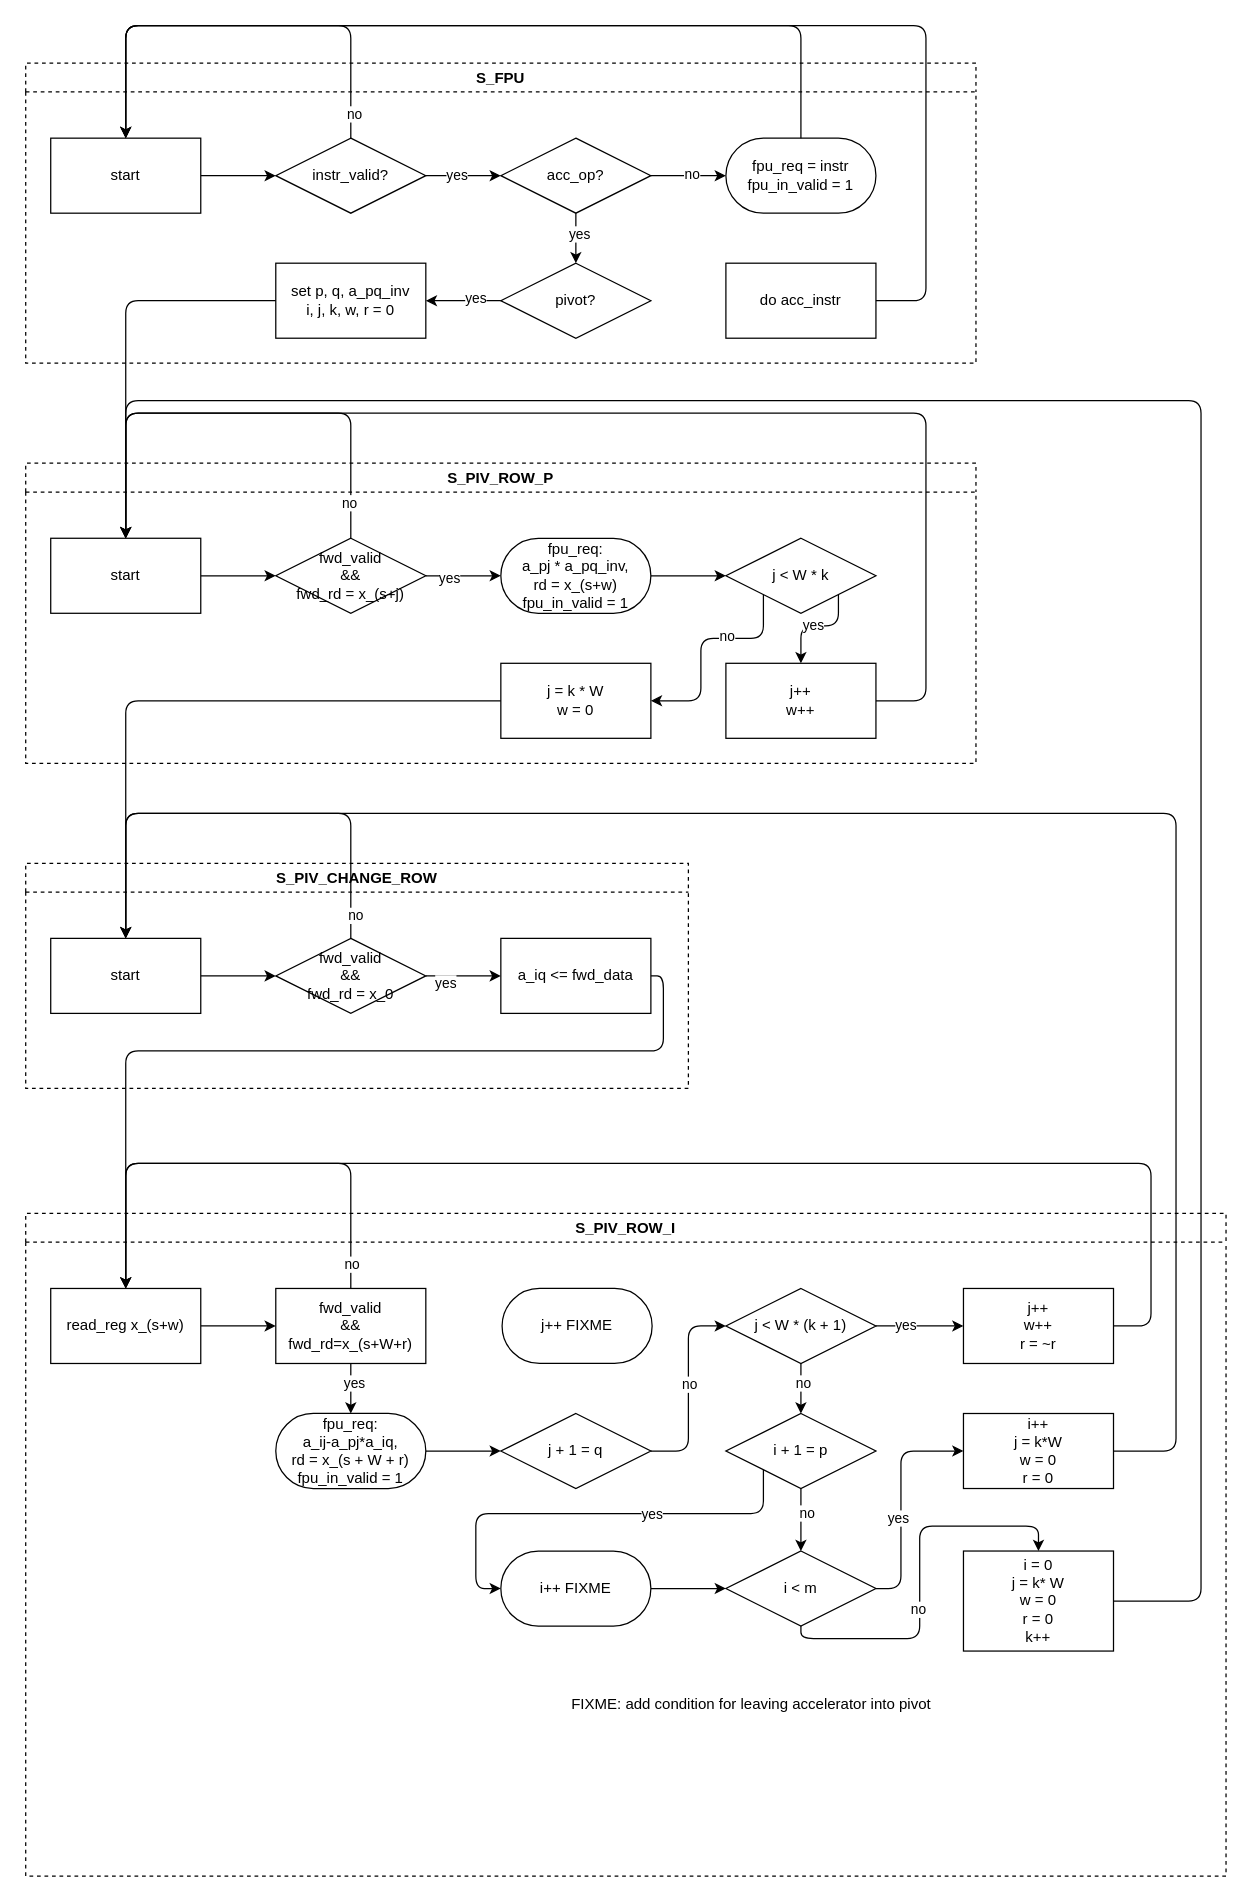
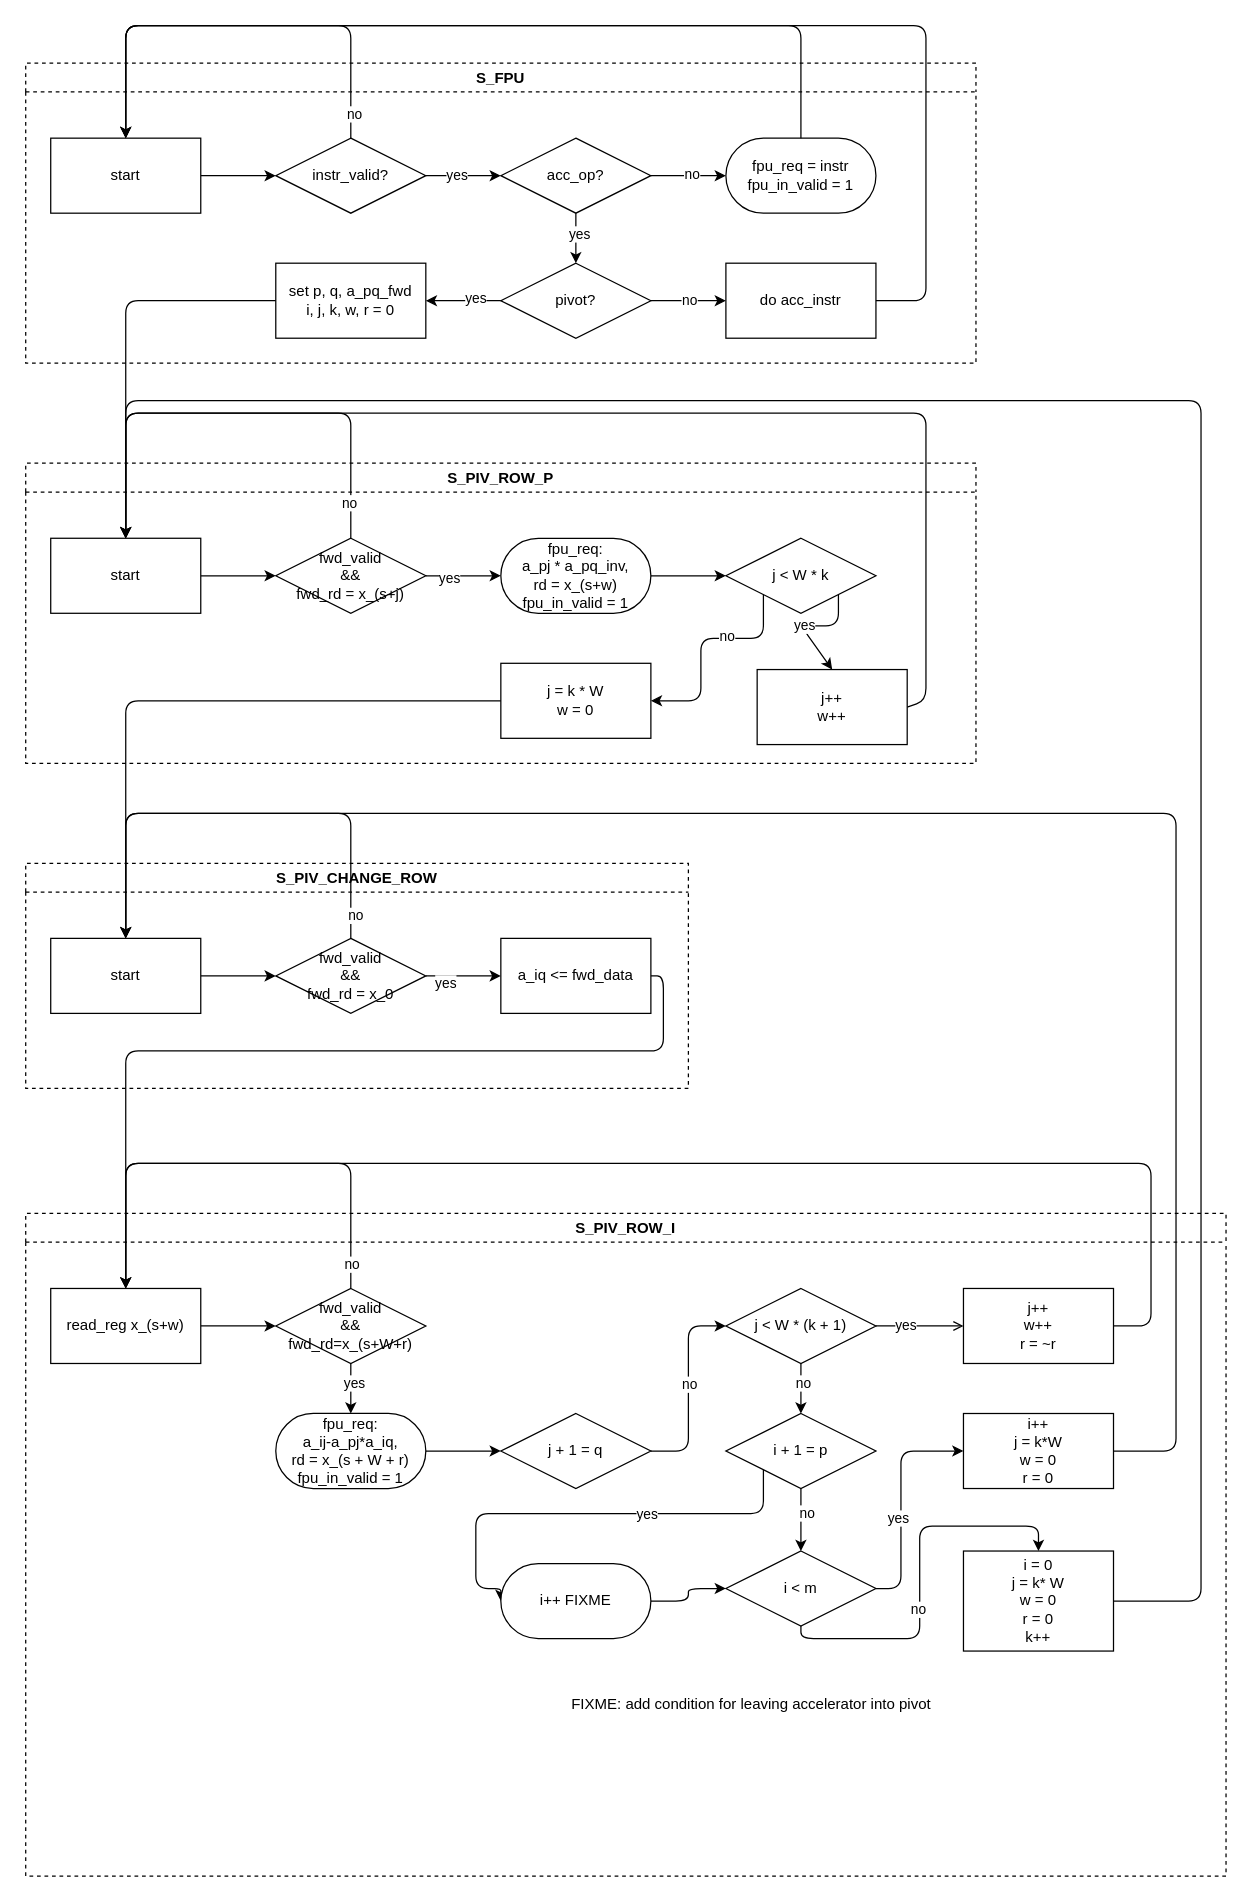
node "set p, q, a_pq_inv i, j, k, w, r = 0": label "set p, q, a_pq_inv i, j, k, w, r = 0" -> "set p, q, a_pq_fwd i, j, k, w, r = 0"
edge "pivot?" -> "do acc_instr": added, label "no"
node "j++ w++": moved (801, 701) -> (832, 707)
node "fwd_valid && fwd_rd=x_(s+W+r)": shape rectangle -> diamond
node "j++ FIXME": removed
edge "j < W * (k + 1)" -> "j++ w++ r = ~r": arrowhead classic -> open
node "i++ FIXME": moved (576, 1588) -> (576, 1601)
